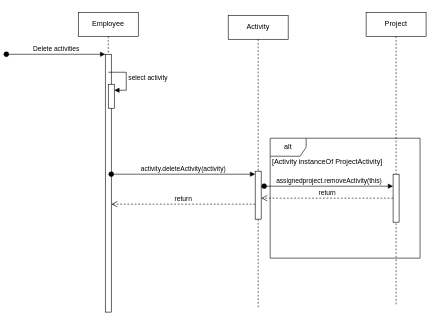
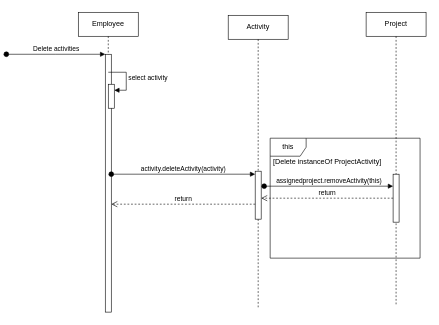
node "alt": label "alt" -> "this"
node "[Activity instanceOf ProjectActivity]": label "[Activity instanceOf ProjectActivity]" -> "[Delete instanceOf ProjectActivity]"
